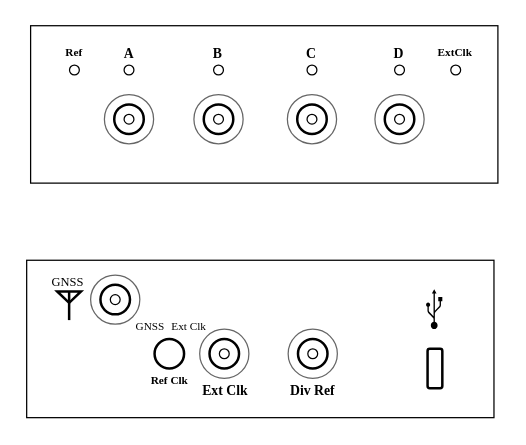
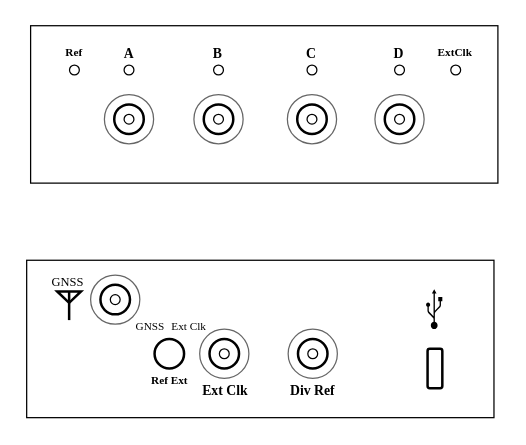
node "Ref Clk": label "Ref Clk" -> "Ref Ext"
